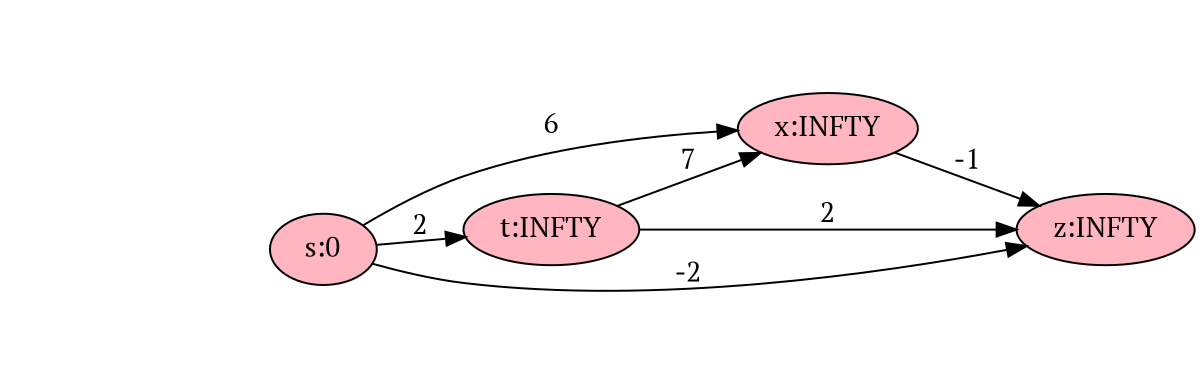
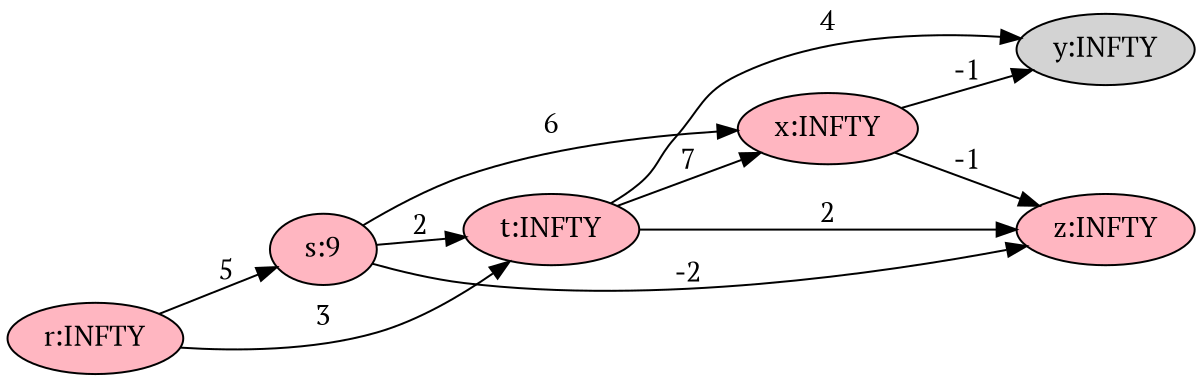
node "y:INFTY": added
node "s:0": label "s:0" -> "s:9"
node "r:INFTY": added
